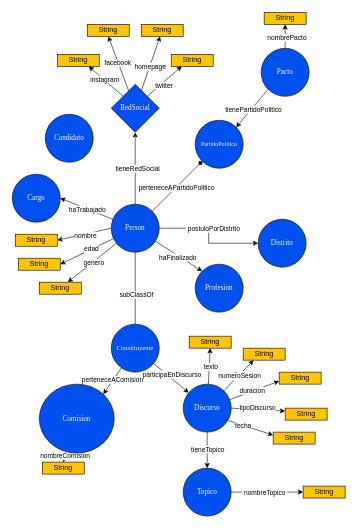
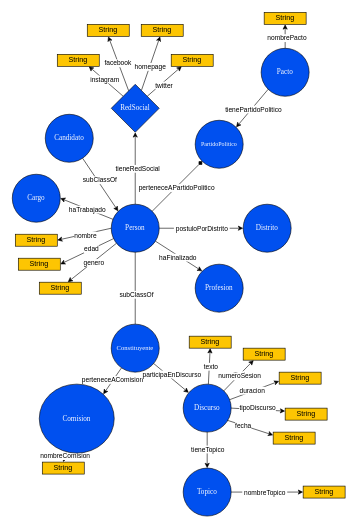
edge "Candidato" -> "Person": added, label "subClassOf"
node "Distrito": moved (282, 243) -> (267, 228)
